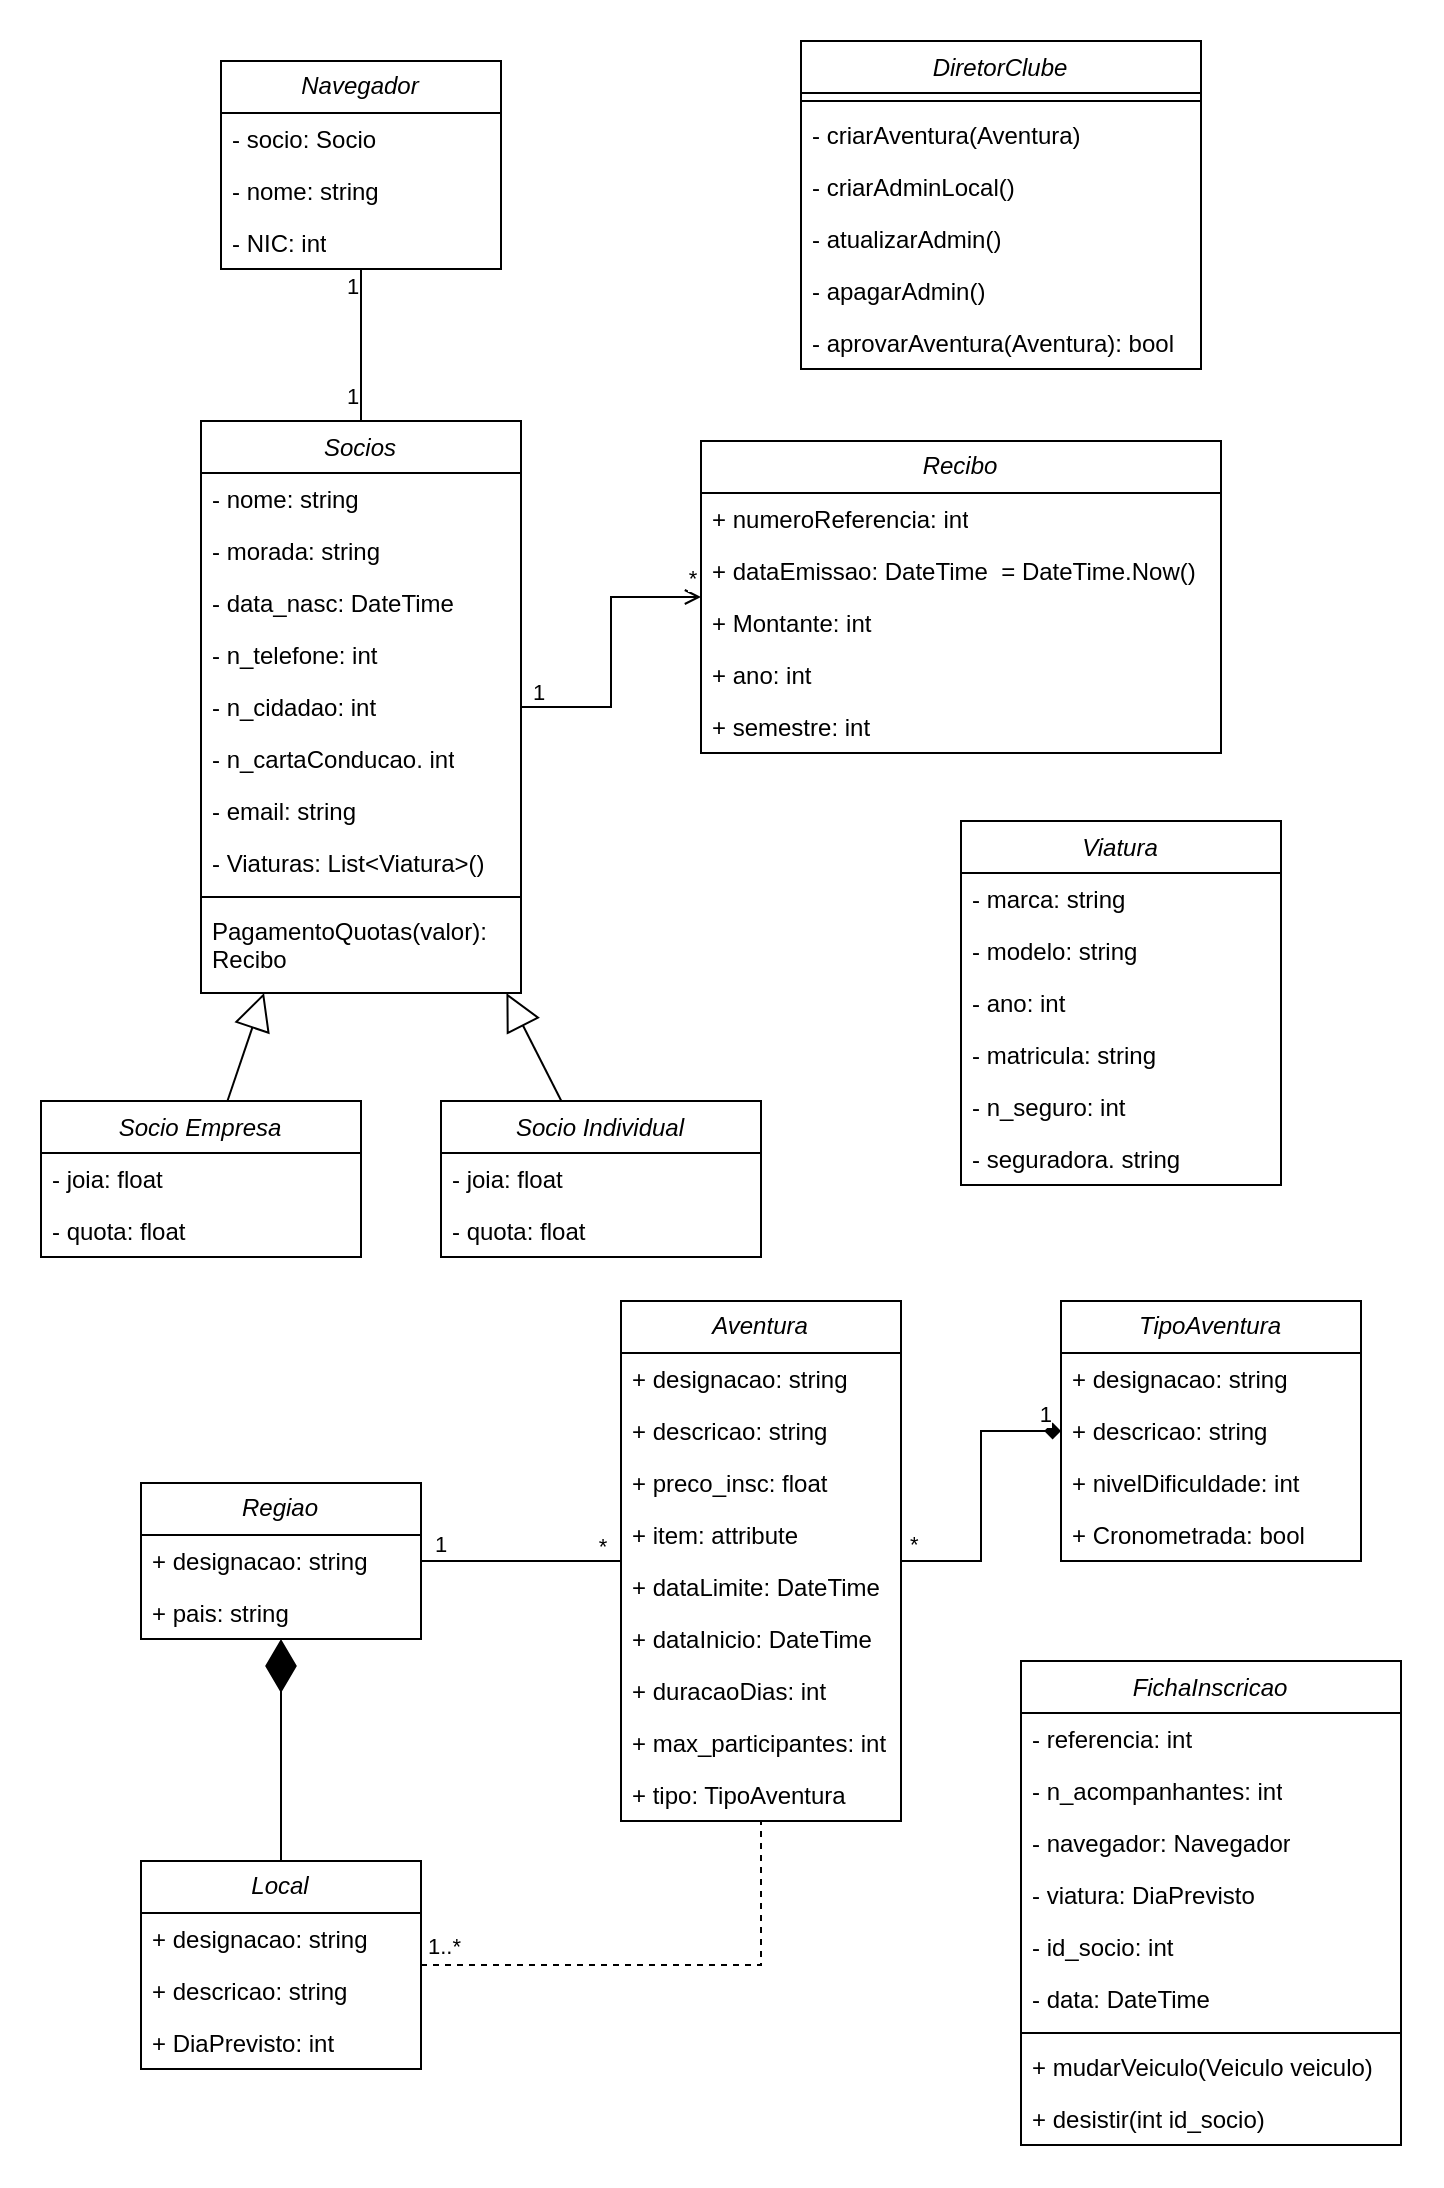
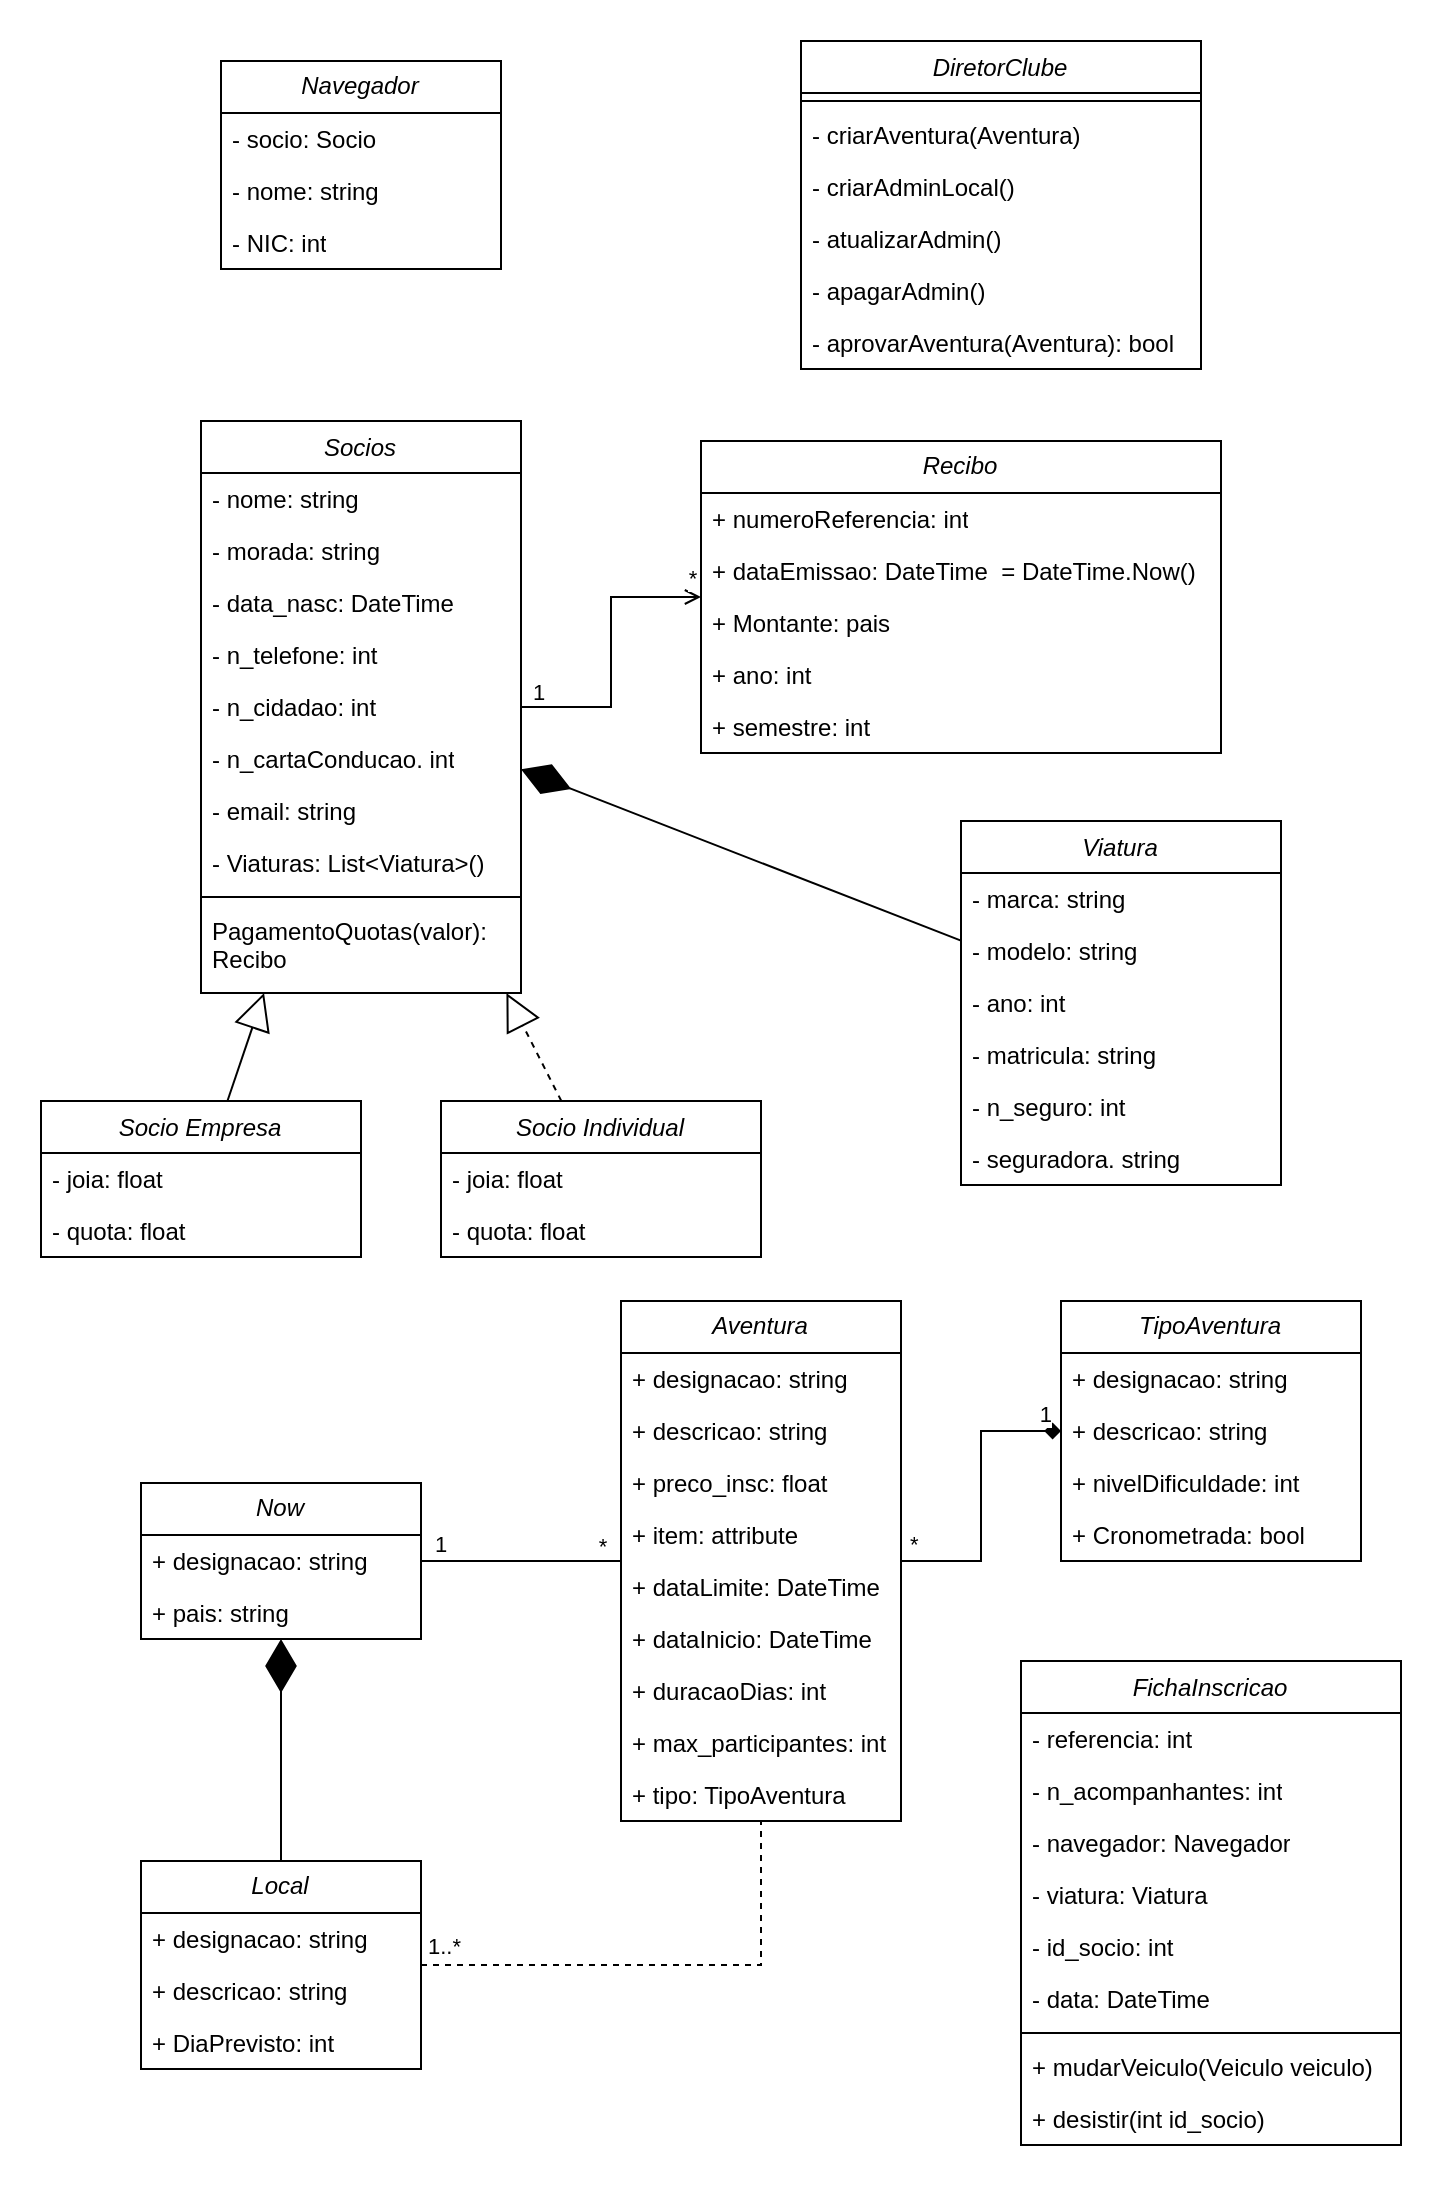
edge "Navegador" -- "Socios": removed, labels "1", "1"
node "+ Montante: int": label "+ Montante: int" -> "+ Montante: pais"
edge "Viatura" -> "Socios": added
edge "Socio Individual" -> "Socios": style solid -> dashed
node "Regiao": label "Regiao" -> "Now"
node "- viatura: DiaPrevisto": label "- viatura: DiaPrevisto" -> "- viatura: Viatura"
